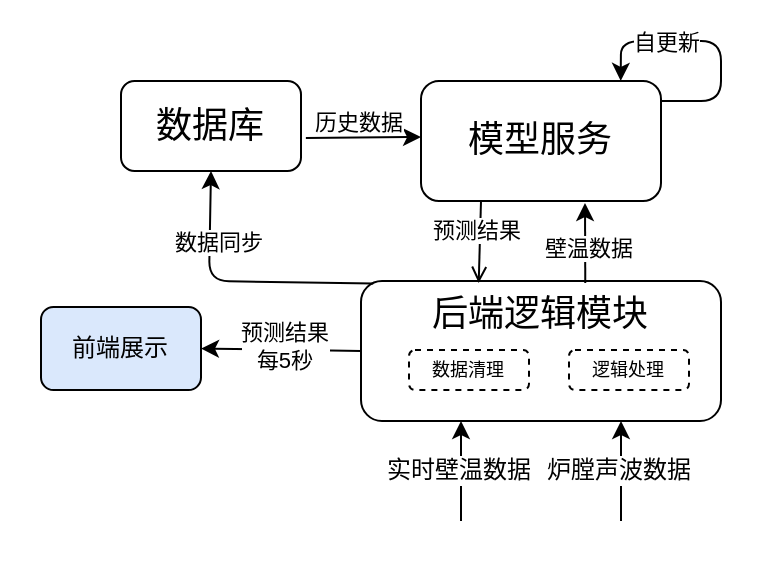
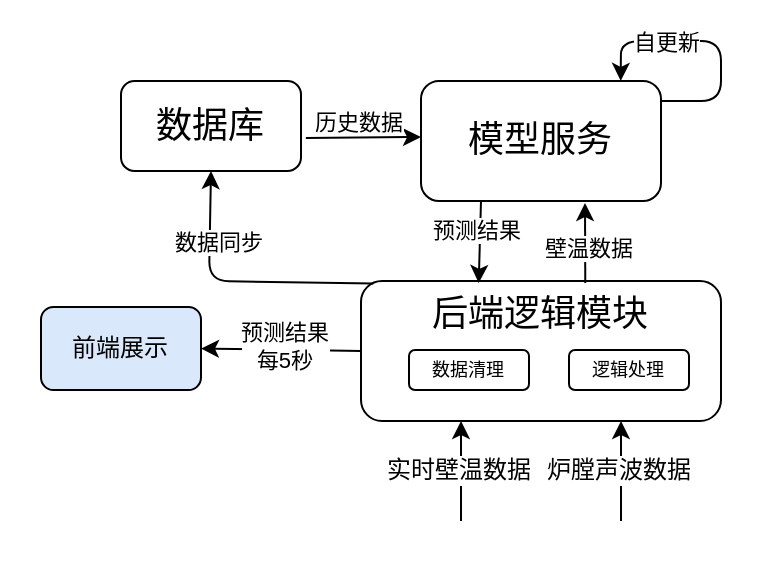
edge "模型服务" -> "后端逻辑模块": arrowhead open -> classic
node "数据清理": style dashed -> solid
node "逻辑处理": style dashed -> solid
